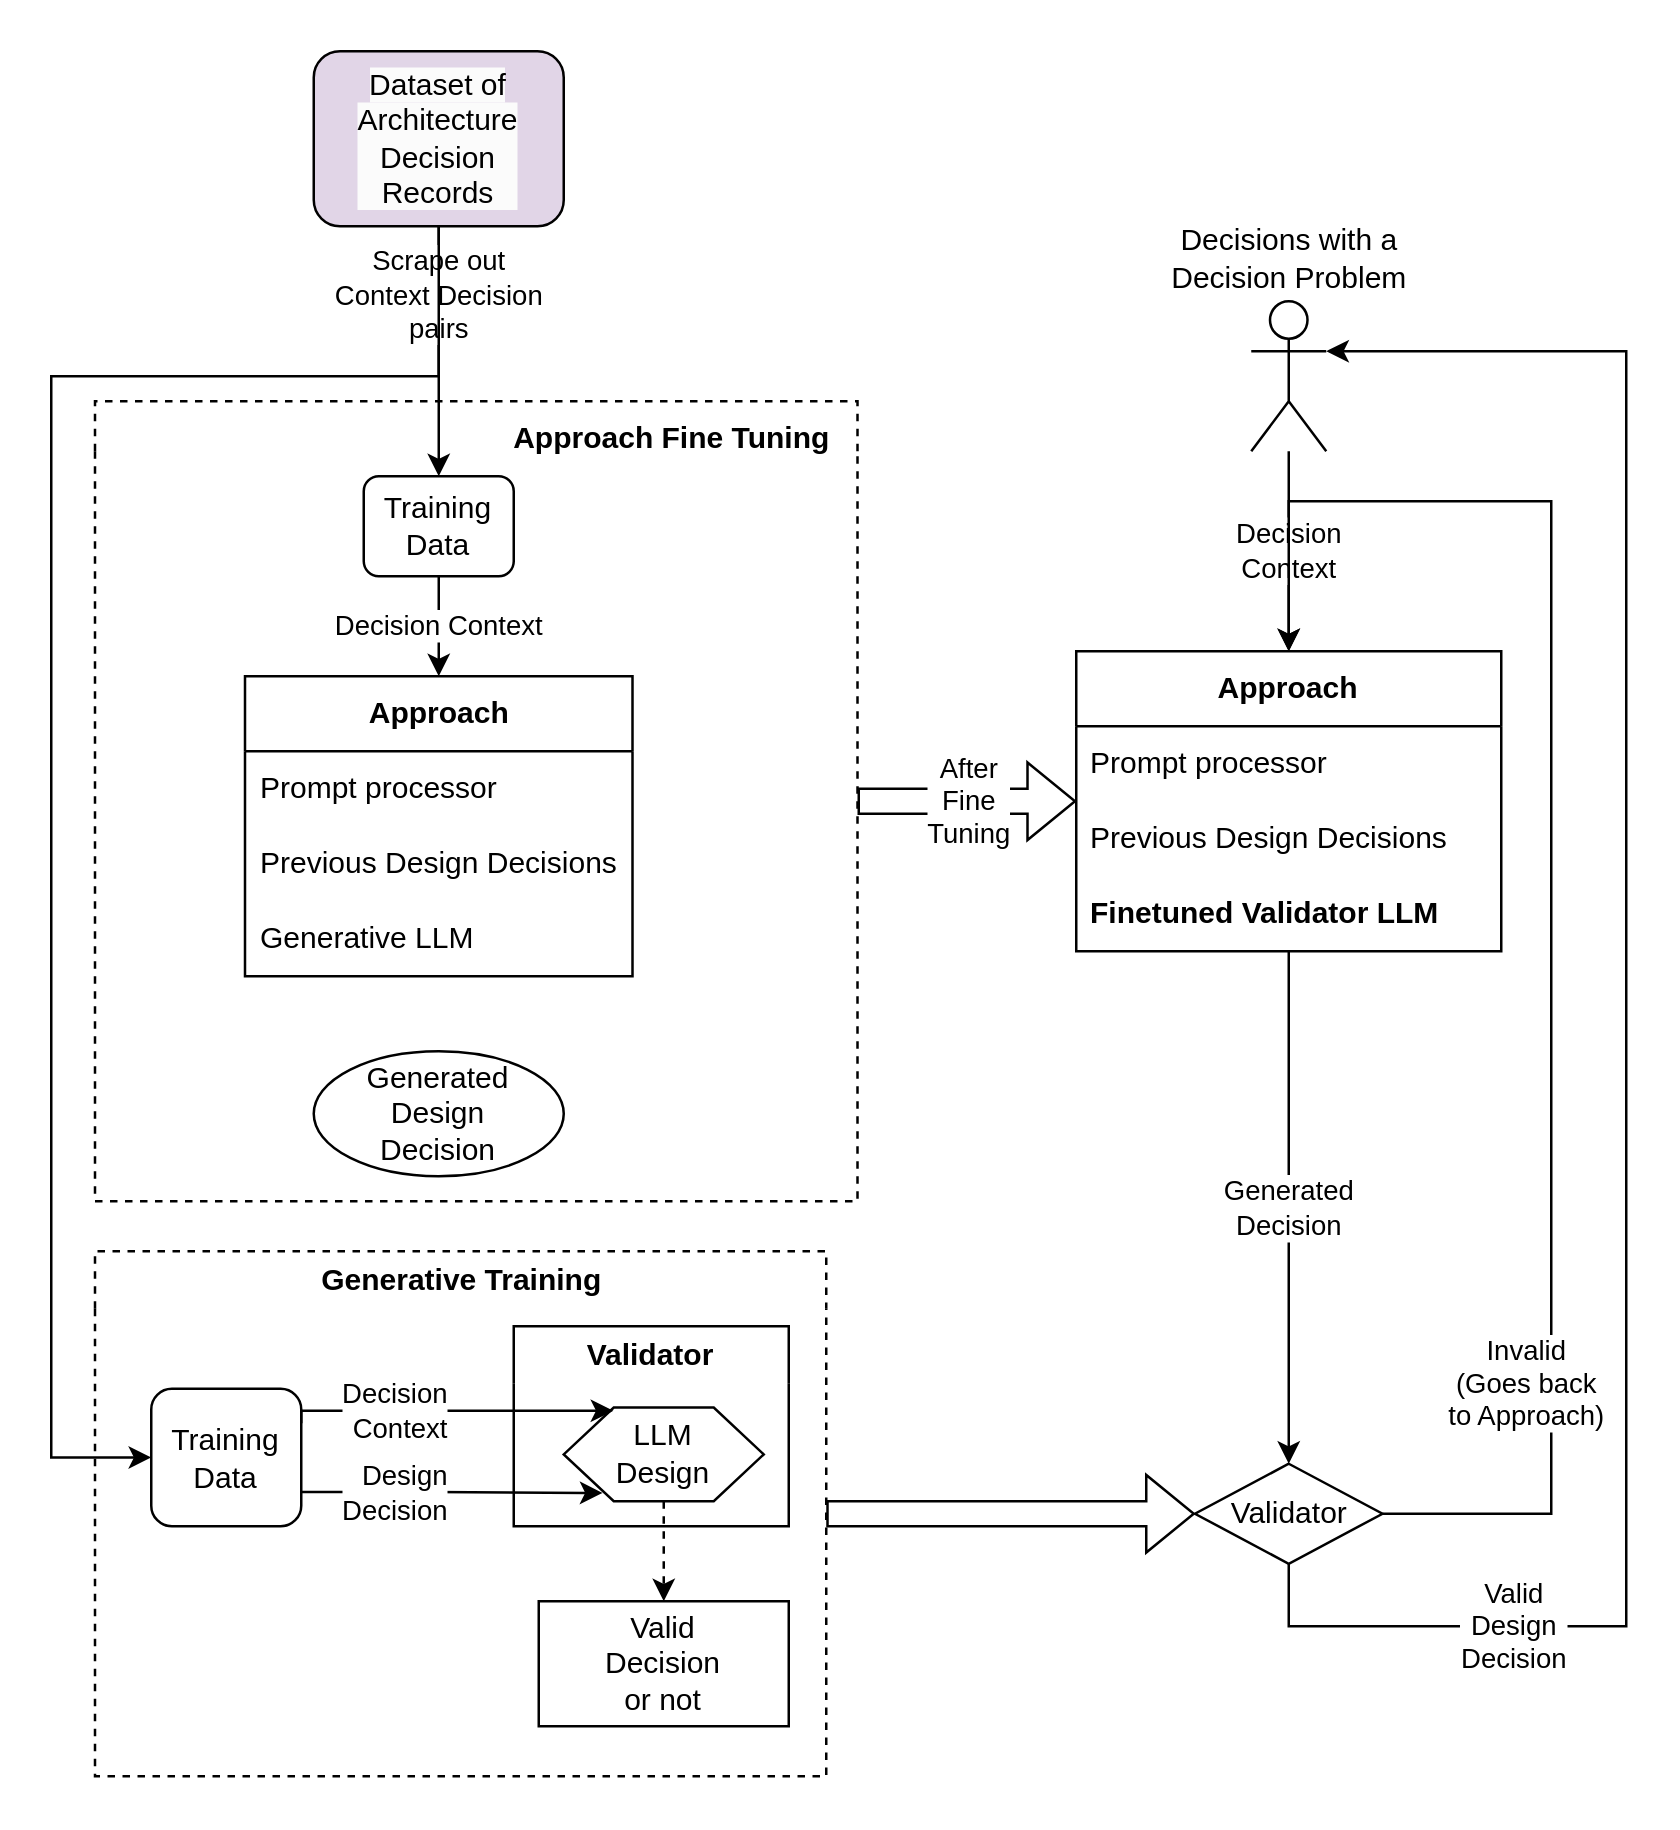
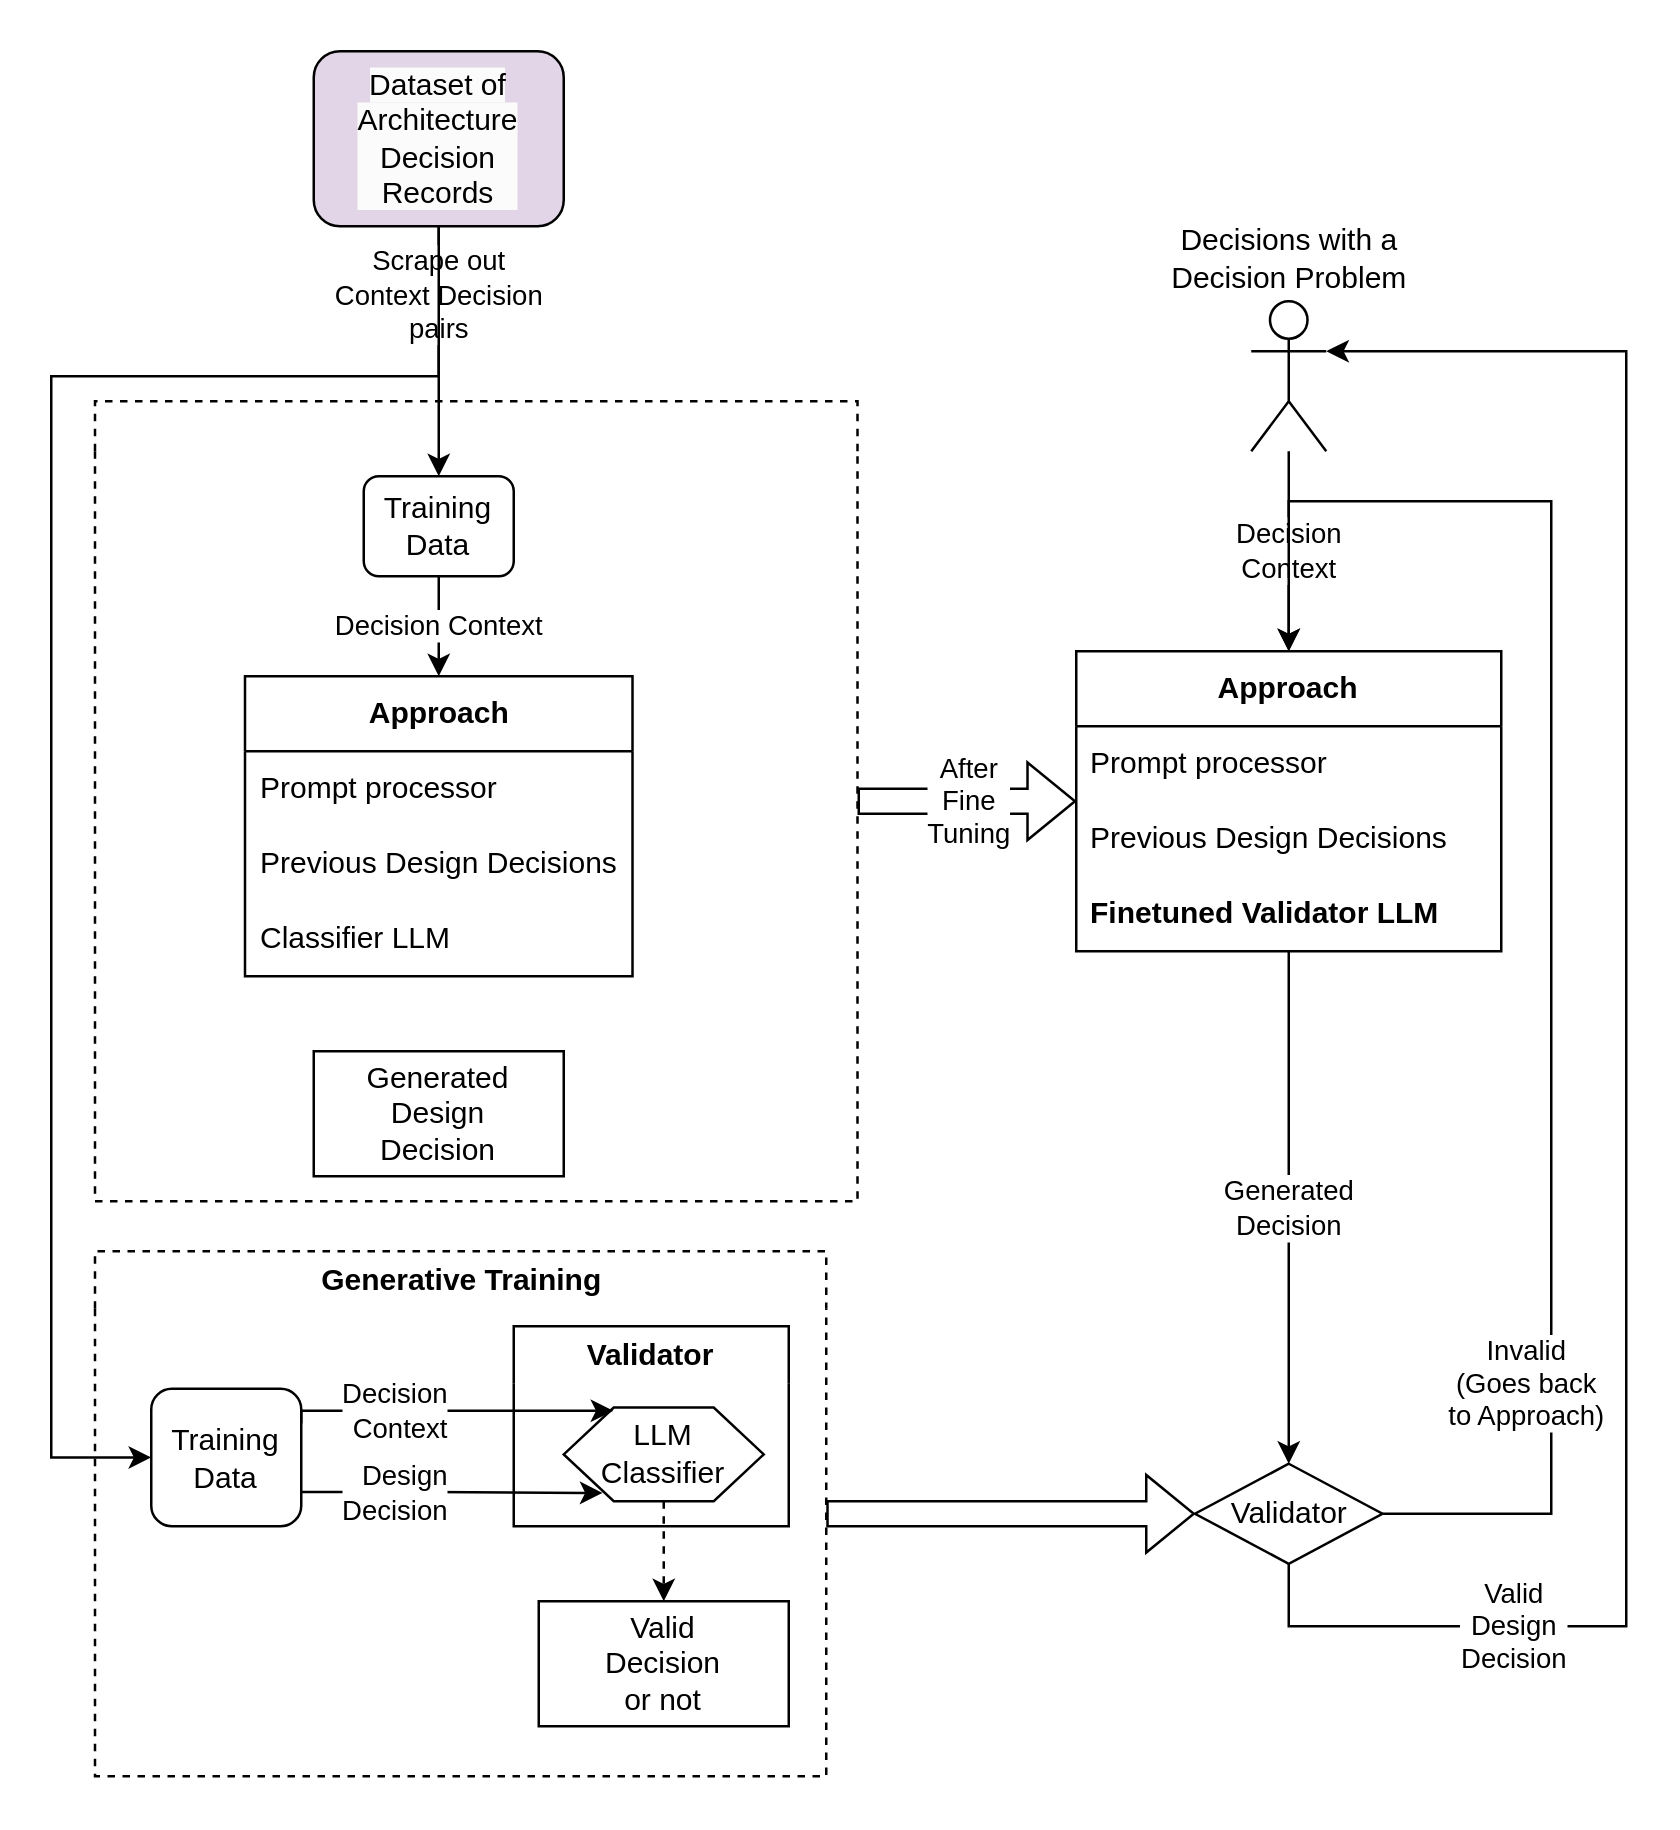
node "Approach Fine Tuning": removed
node "Generative LLM": label "Generative LLM" -> "Classifier LLM"
node "Generated Design Decision": shape ellipse -> rectangle
node "LLM Design": label "LLM Design" -> "LLM Classifier"
